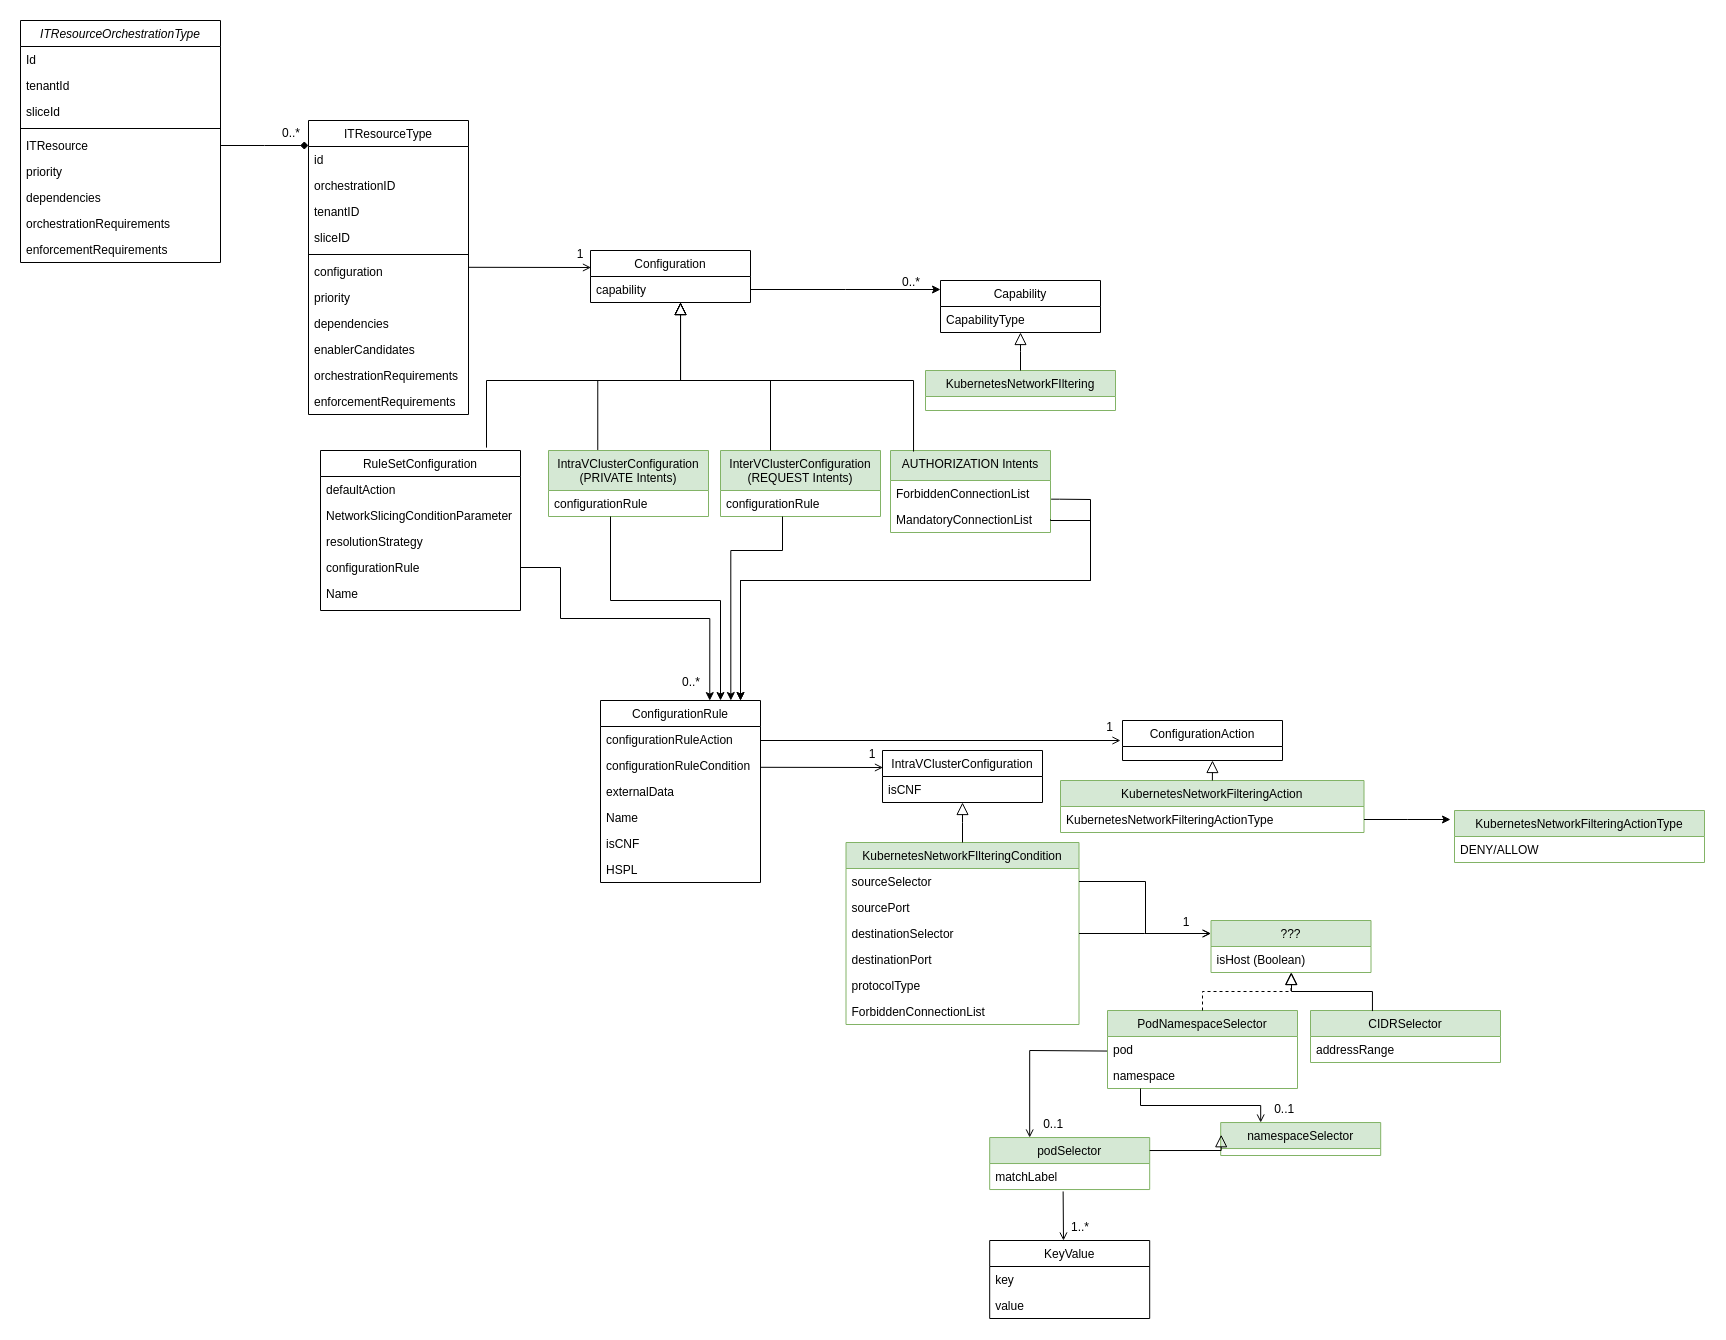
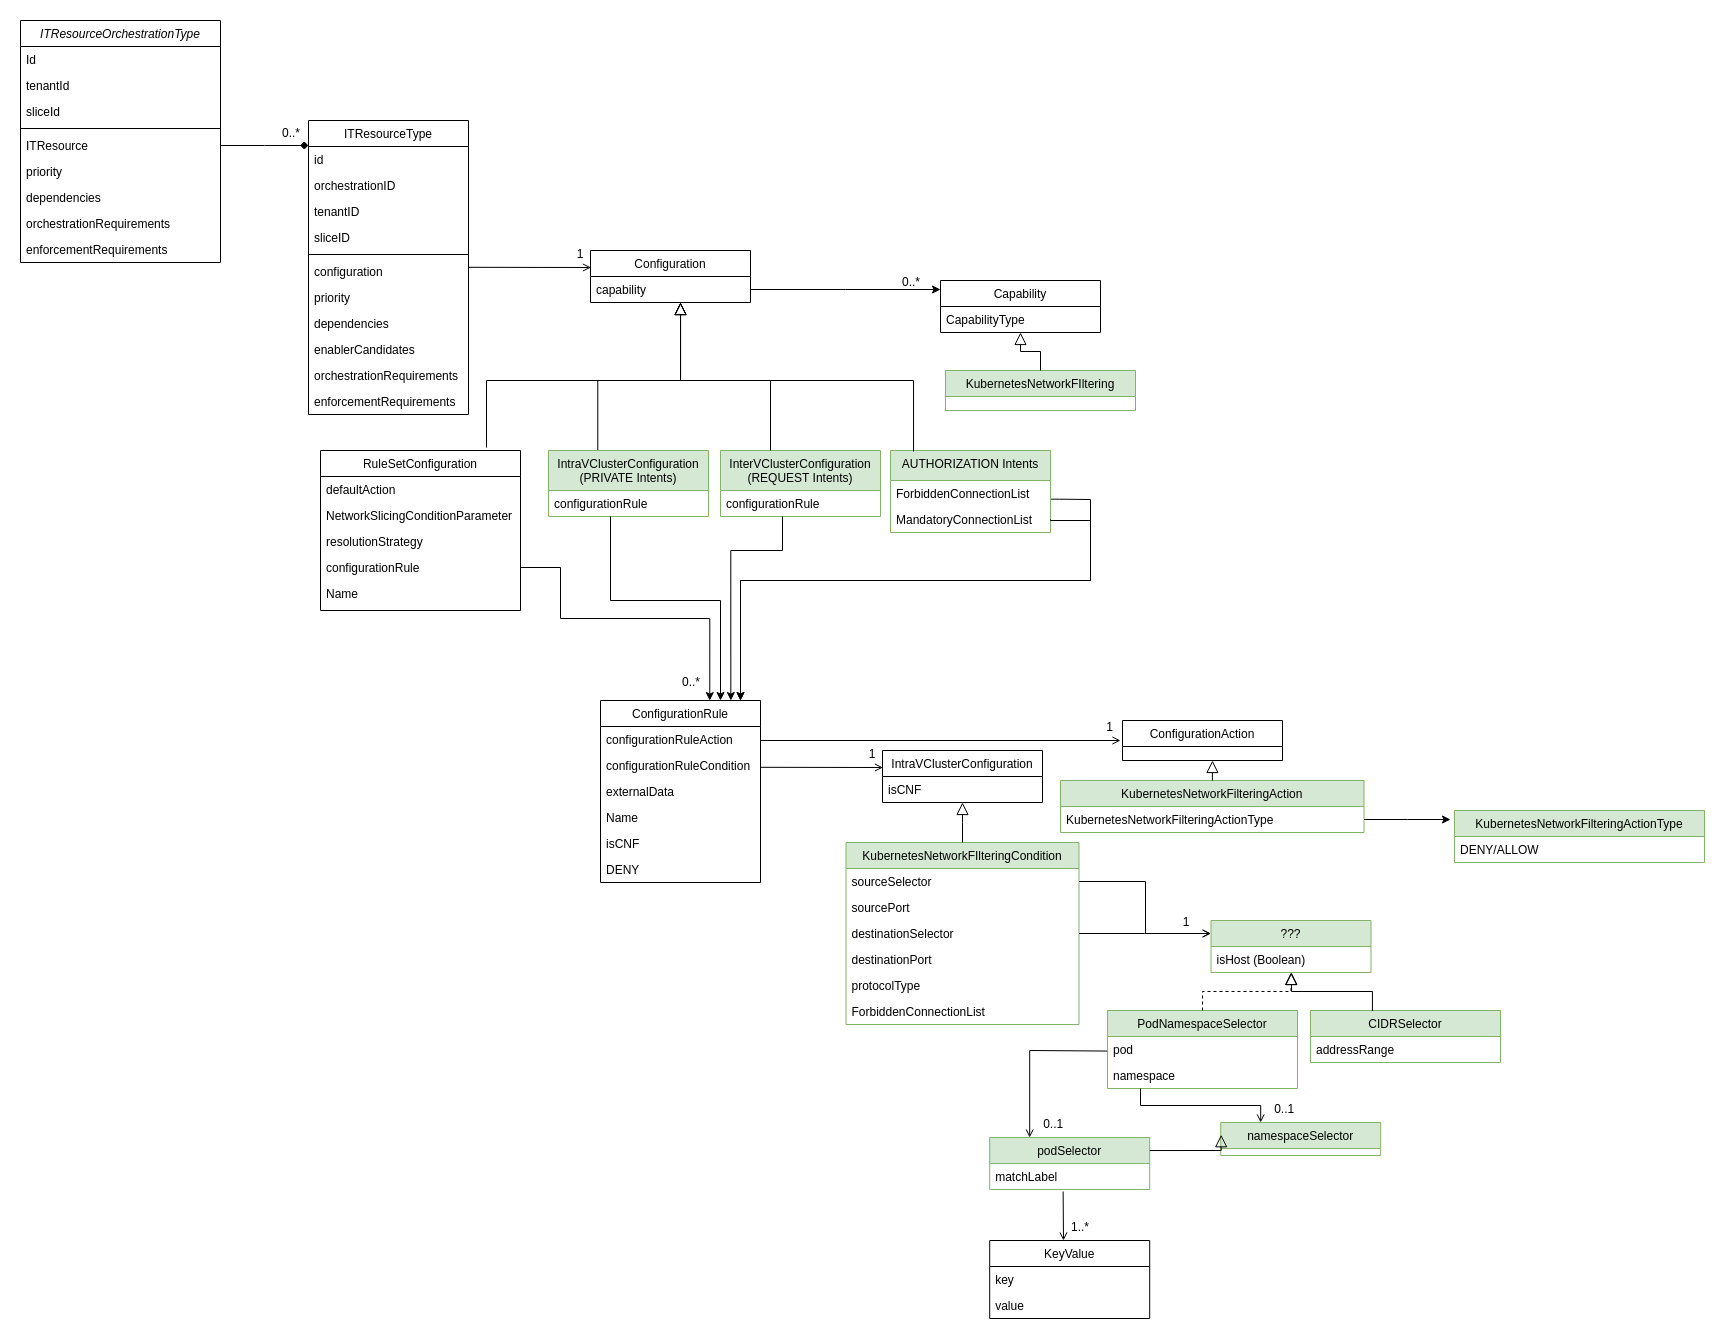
node "KubernetesNetworkFIltering": moved (1021, 391) -> (1041, 391)
node "HSPL": label "HSPL" -> "DENY"
